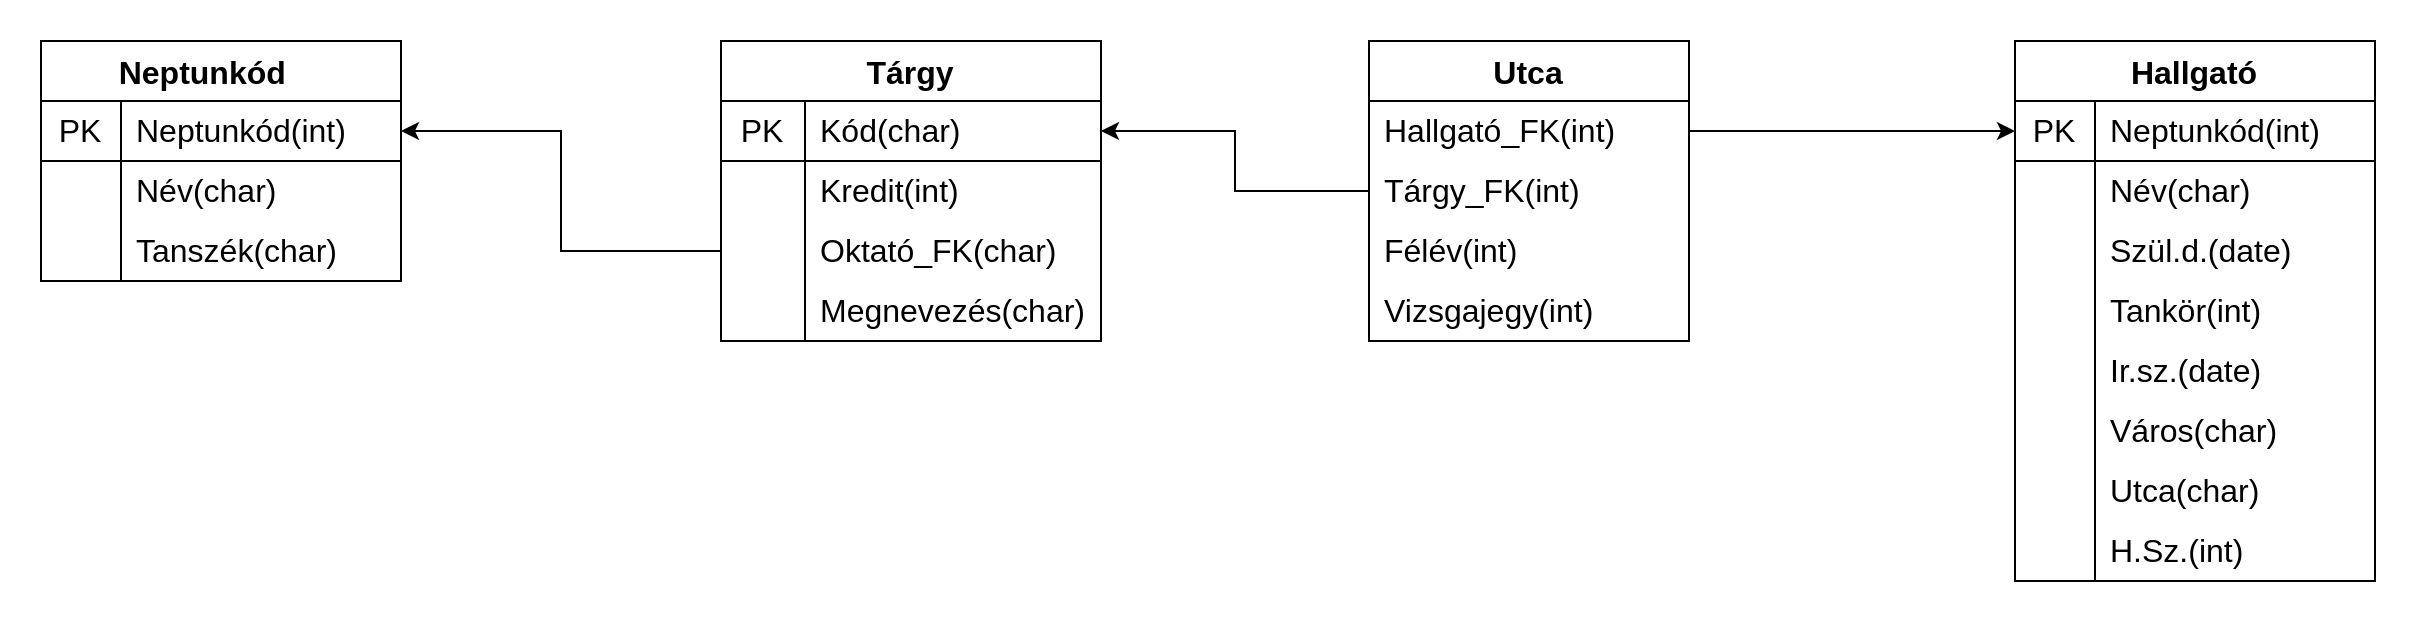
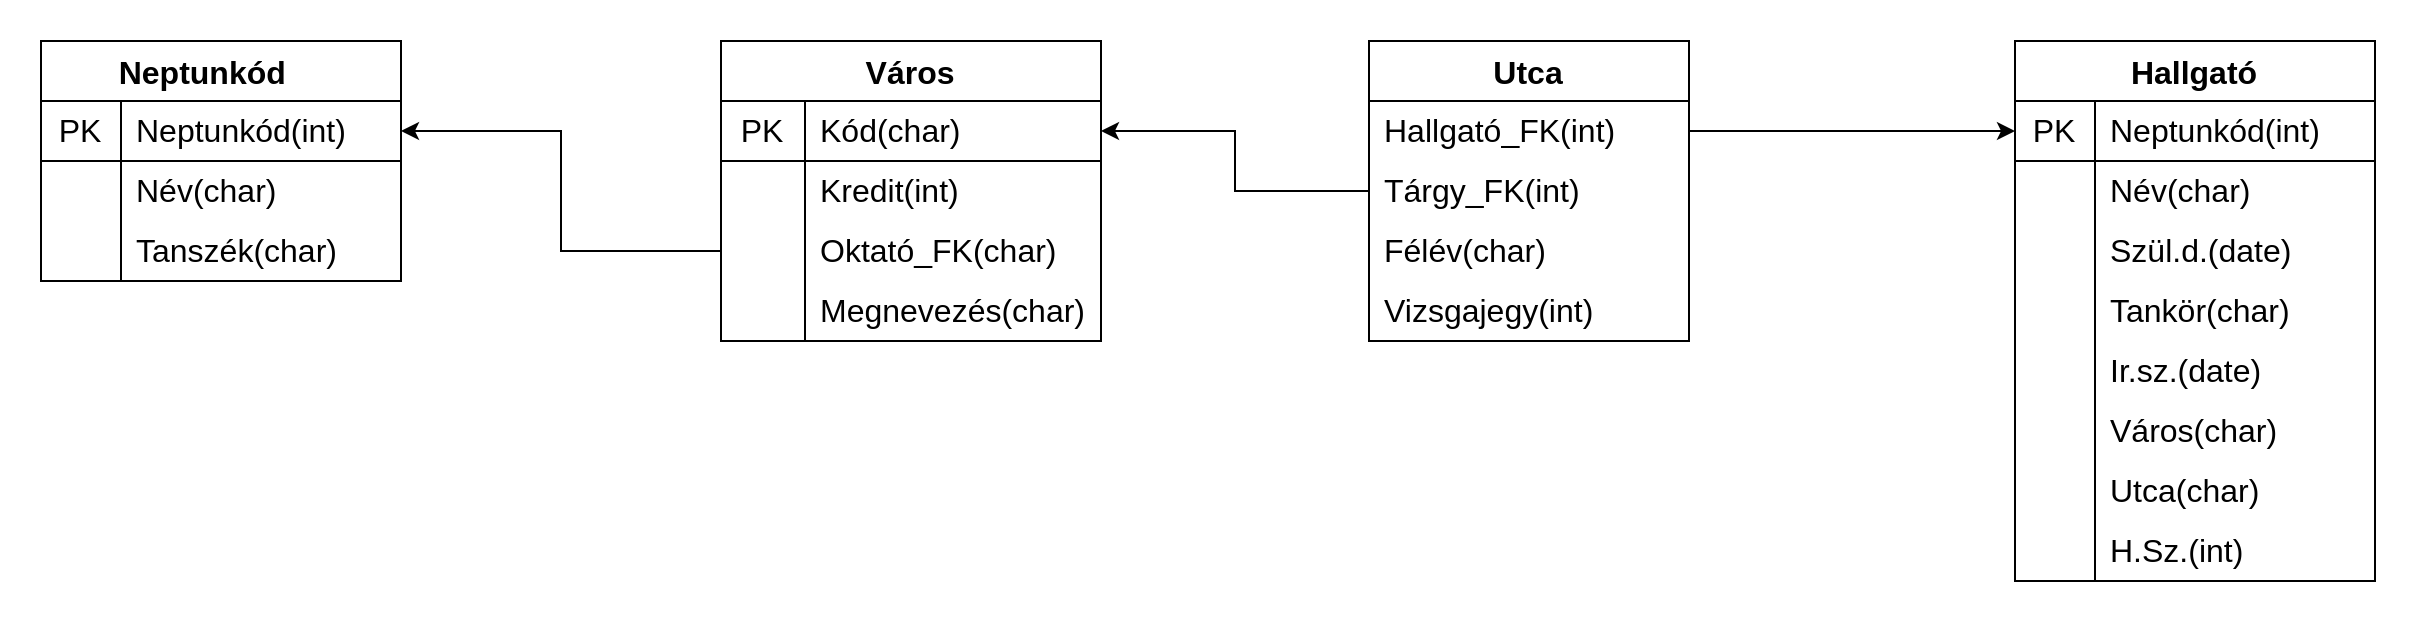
node "Tárgy": label "Tárgy" -> "Város"
node "Félév(int)": label "Félév(int)" -> "Félév(char)"
node "Tankör(int)": label "Tankör(int)" -> "Tankör(char)"
